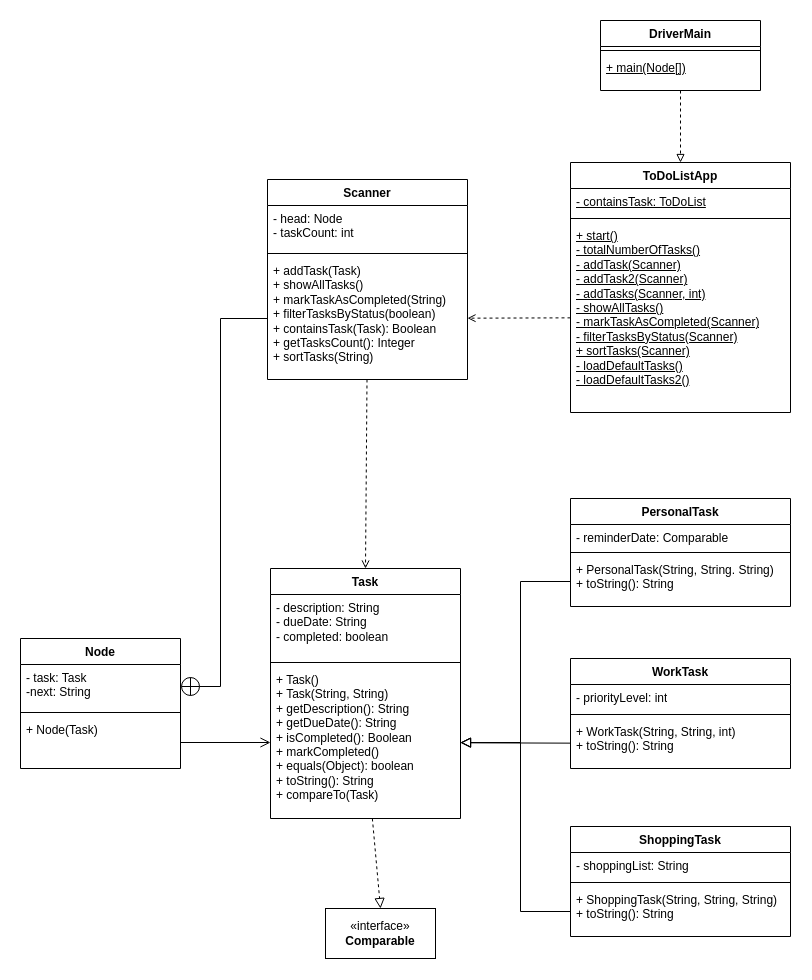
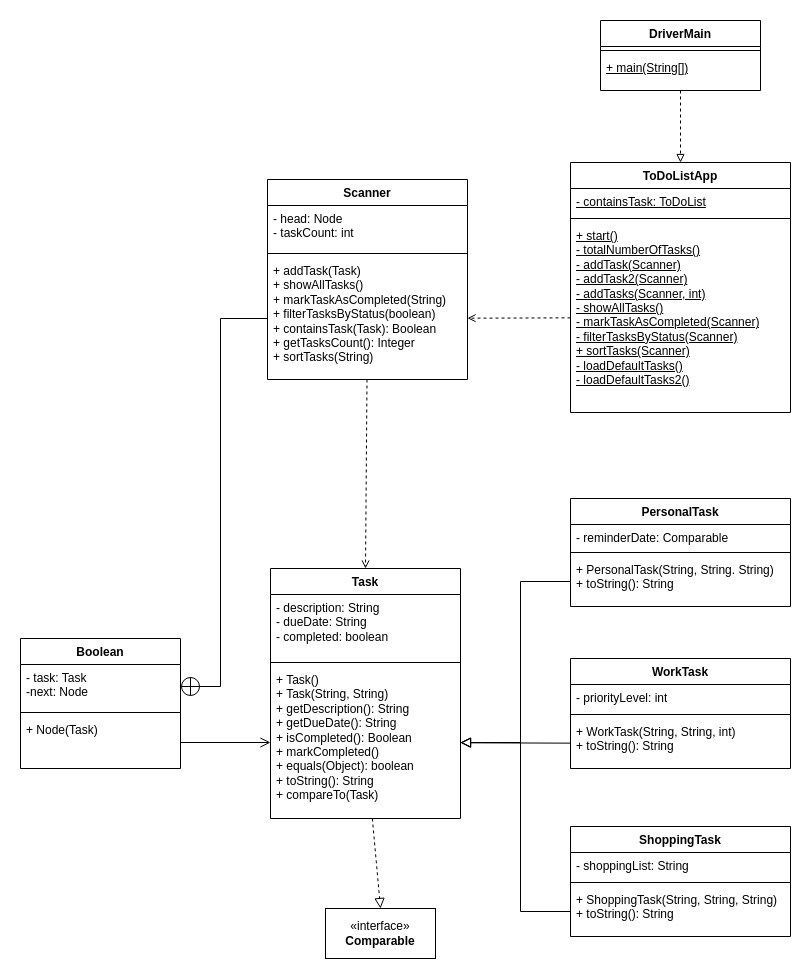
node "+ main(Node[])": label "+ main(Node[])" -> "+ main(String[])"
node "Node": label "Node" -> "Boolean"
node "- task: Task -next: String": label "- task: Task -next: String" -> "- task: Task -next: Node"
